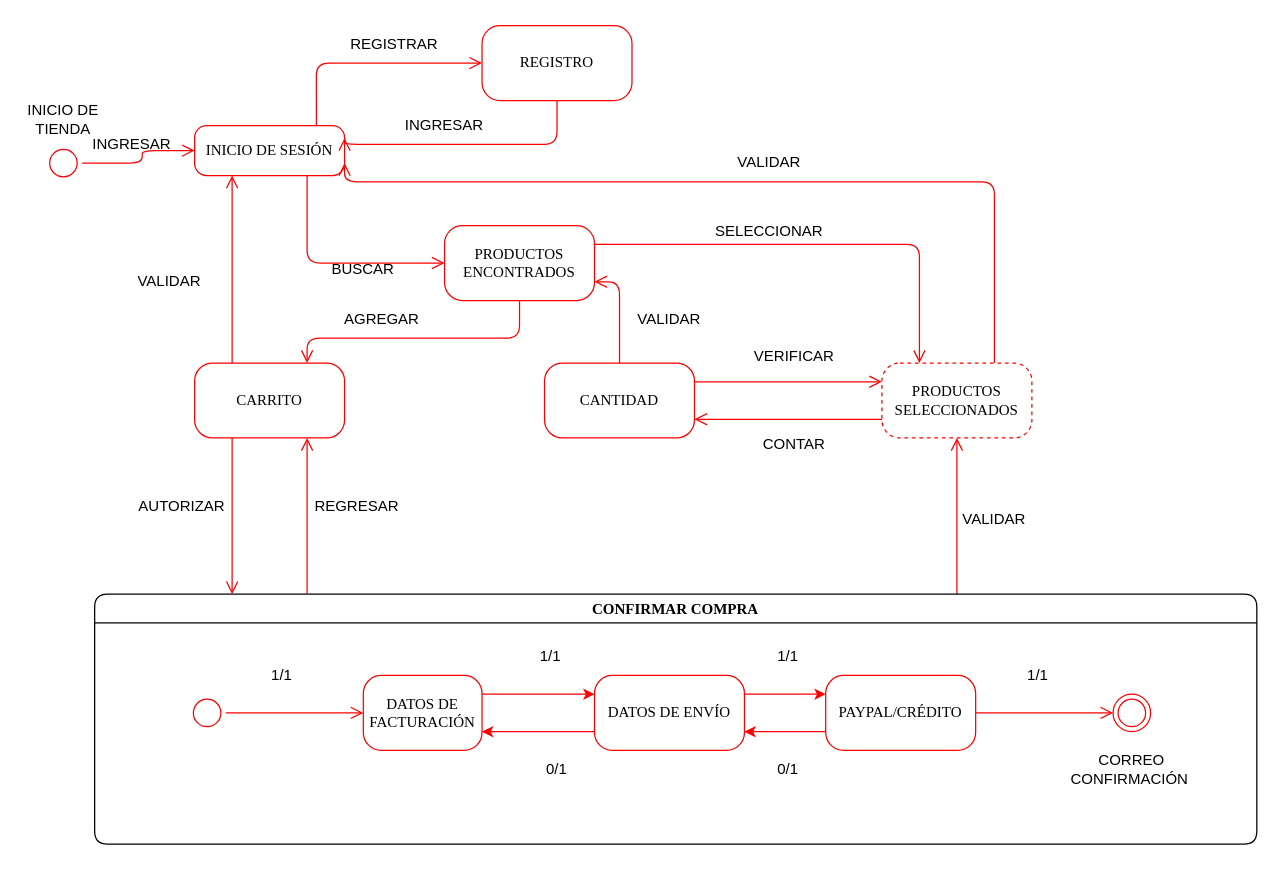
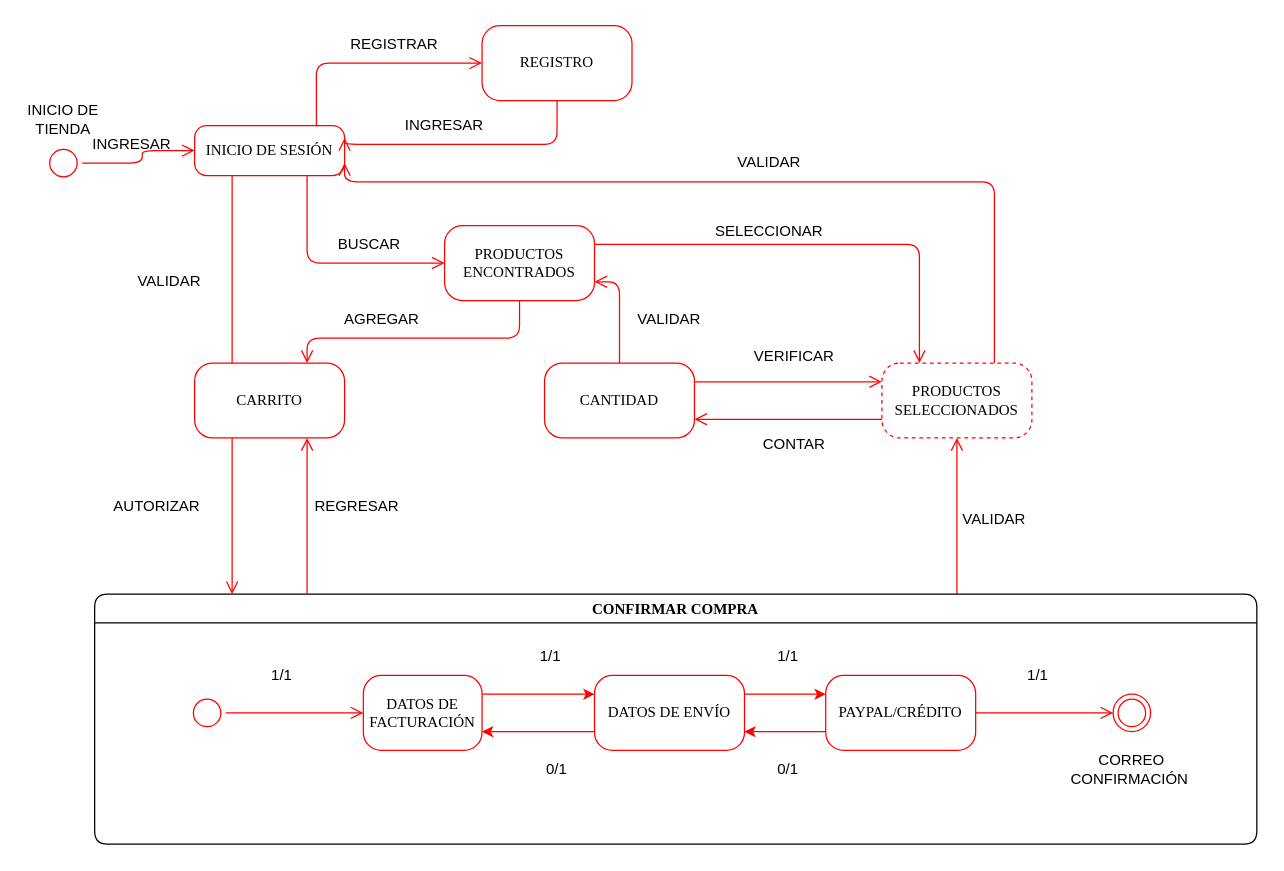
edge "CARRITO" -> "INICIO DE SESIÓN": arrowhead open -> none
node "BUSCAR": moved (363, 269) -> (369, 244)
node "AUTORIZAR": moved (182, 507) -> (157, 507)
